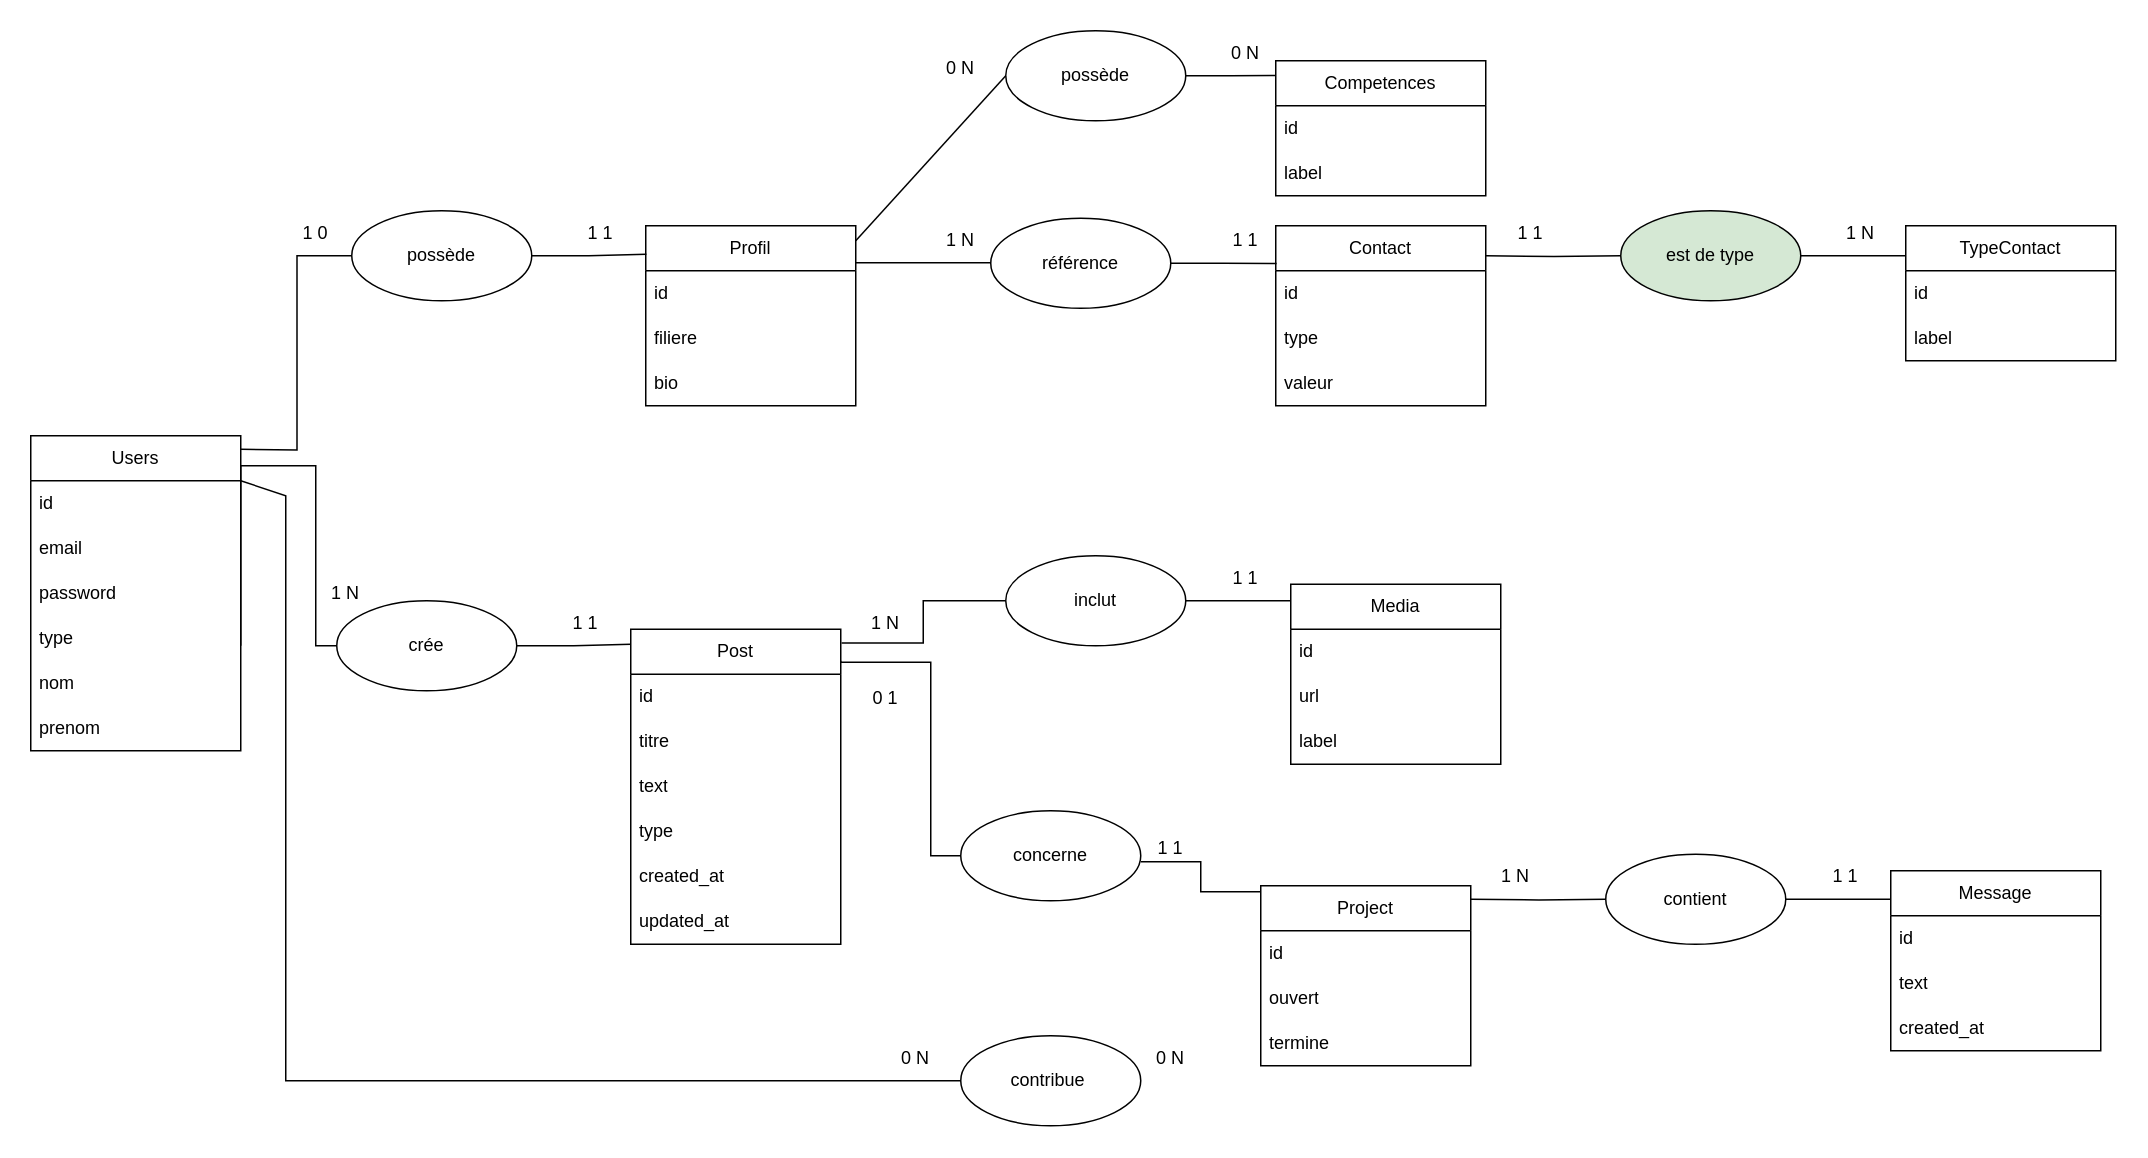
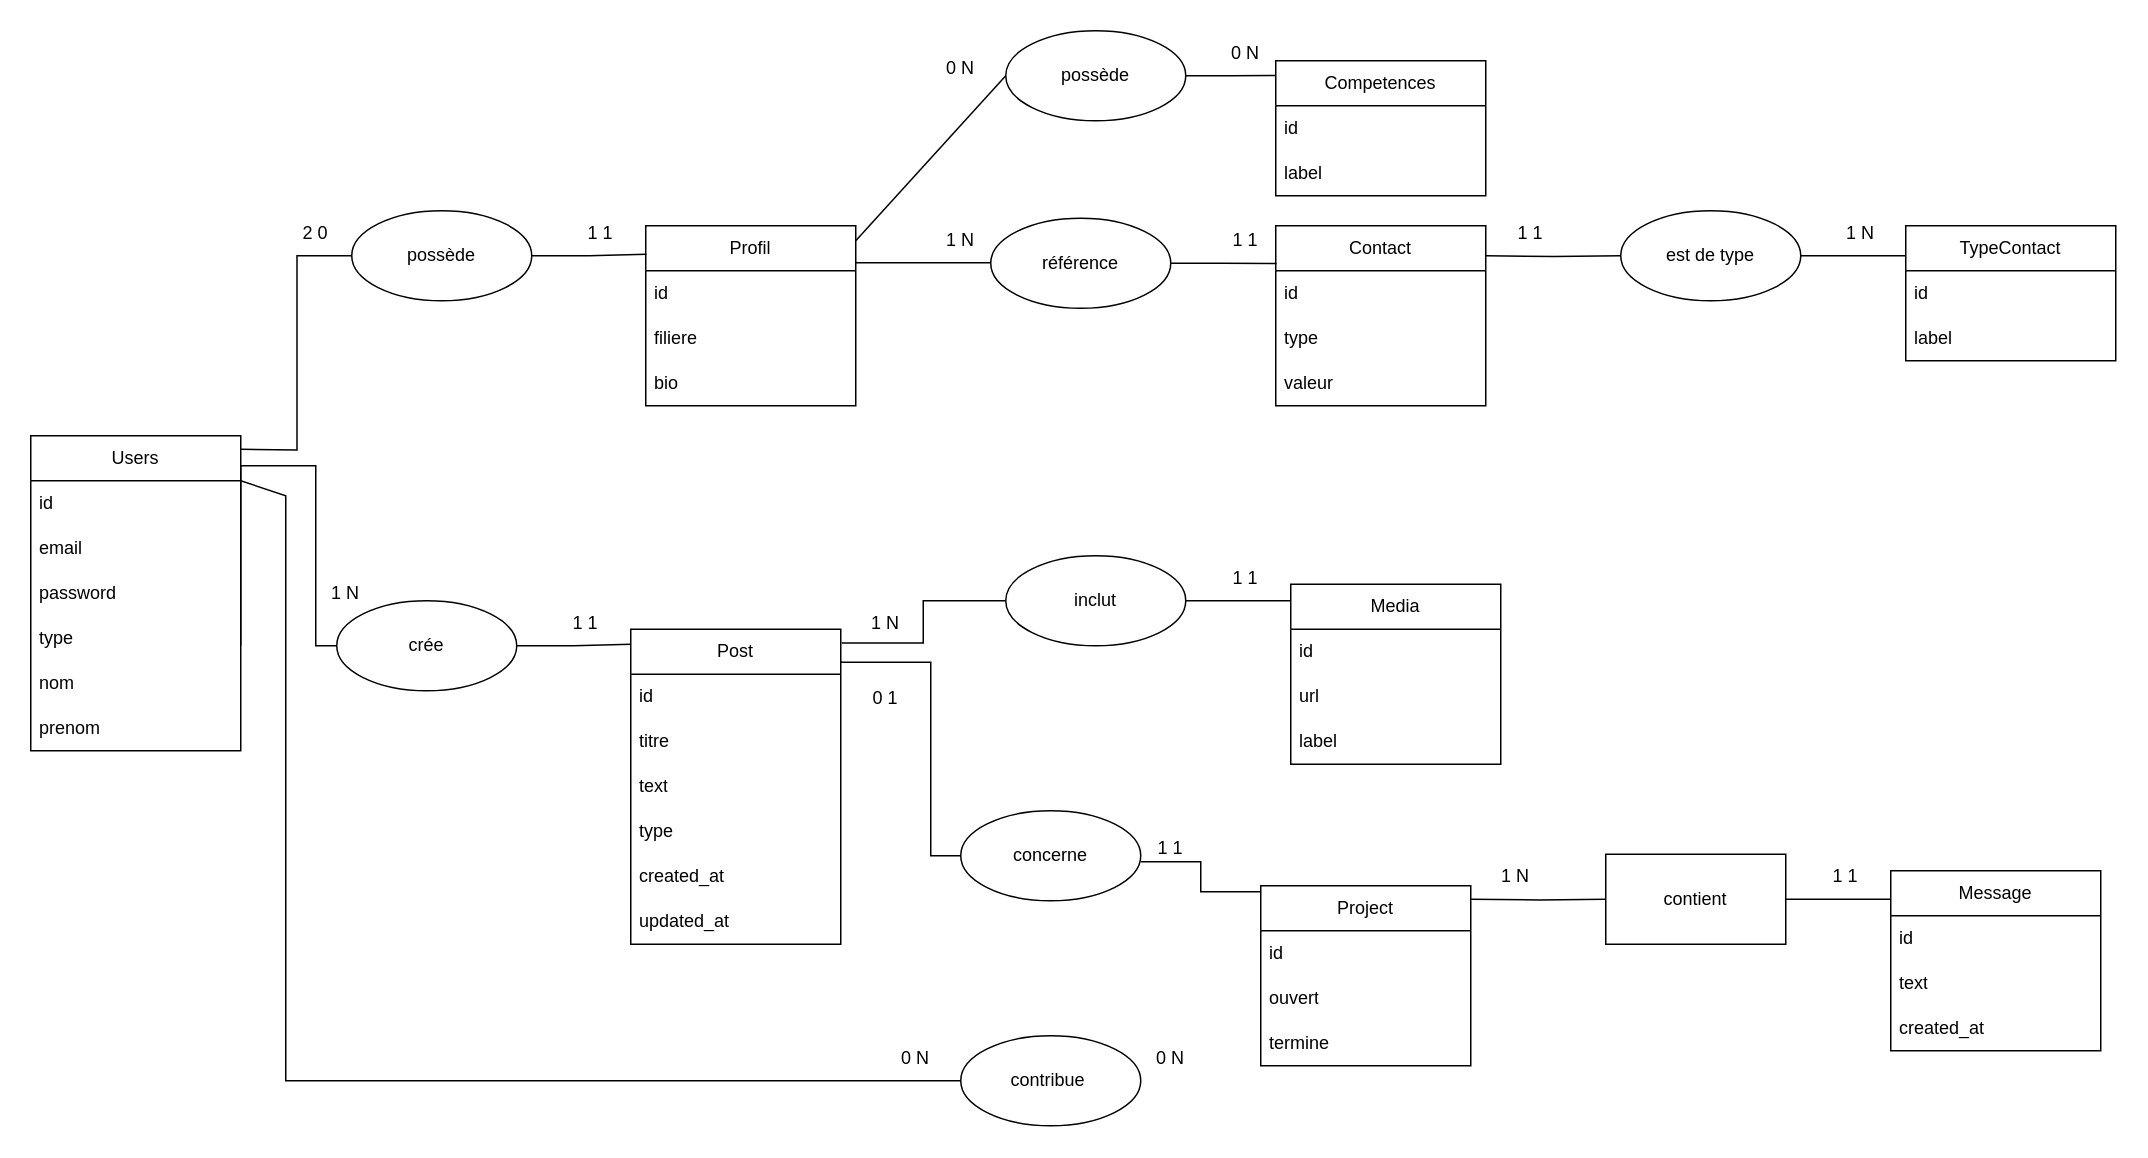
node "1 0": label "1 0" -> "2 0"
node "est de type": fillcolor #d5e8d4 -> #ffffff
node "contient": shape ellipse -> rectangle
